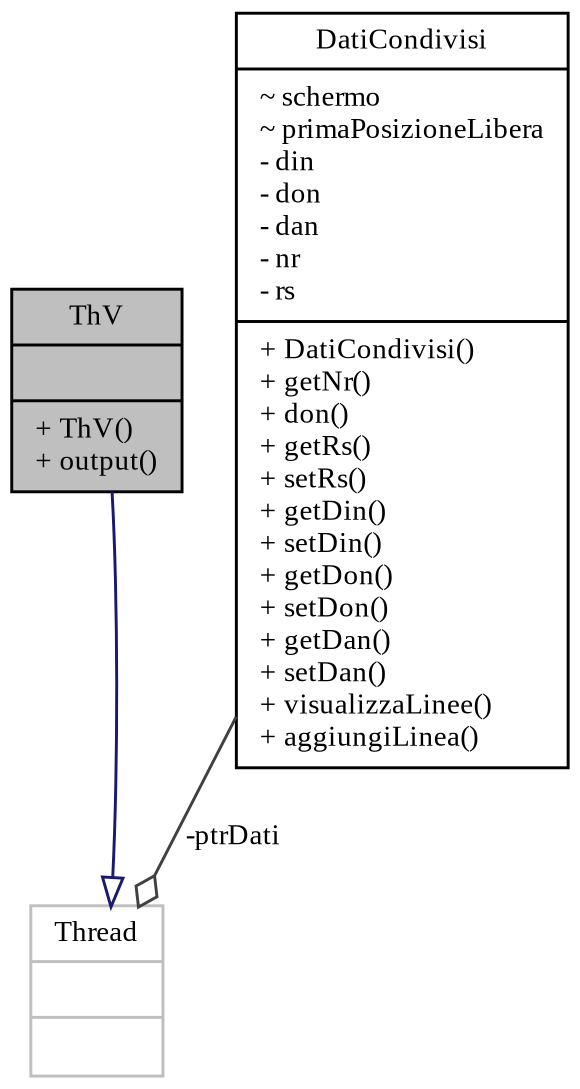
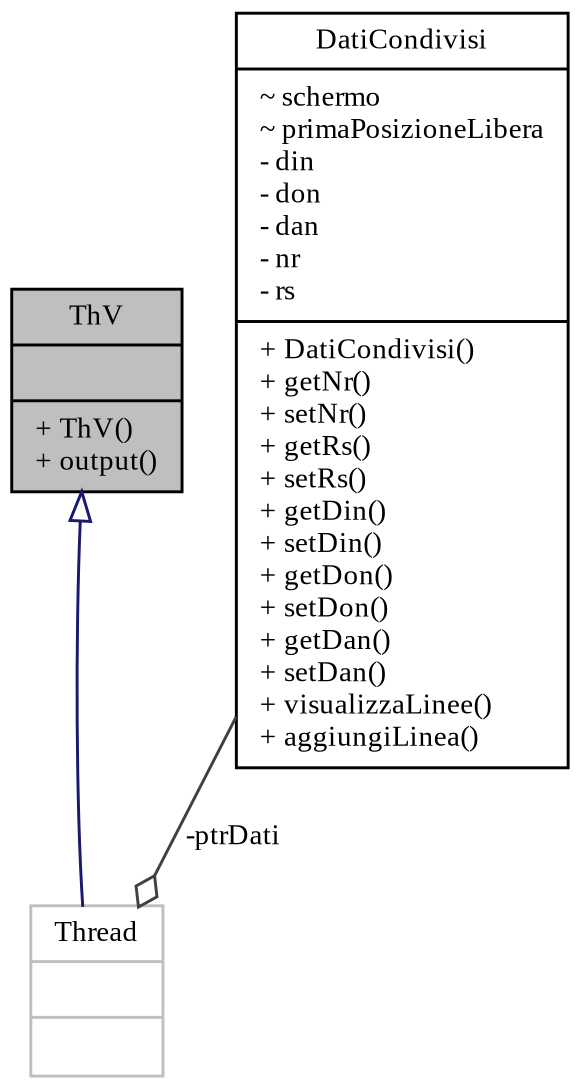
node "DatiCondivisi": text "+ don()" -> "+ setNr()"
edge "ThV" -> "Thread": reversed
